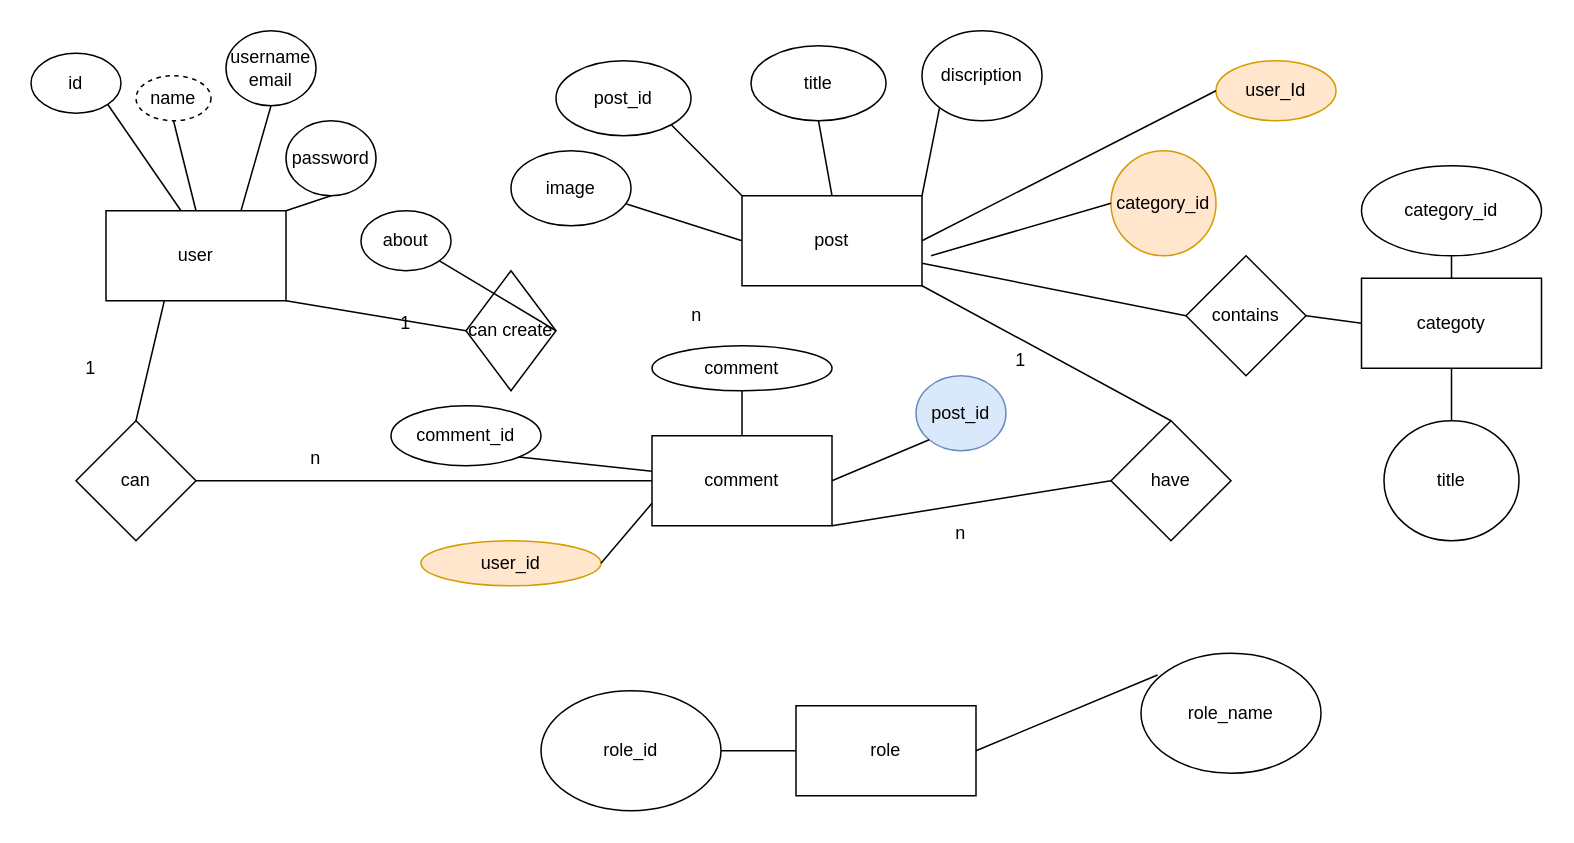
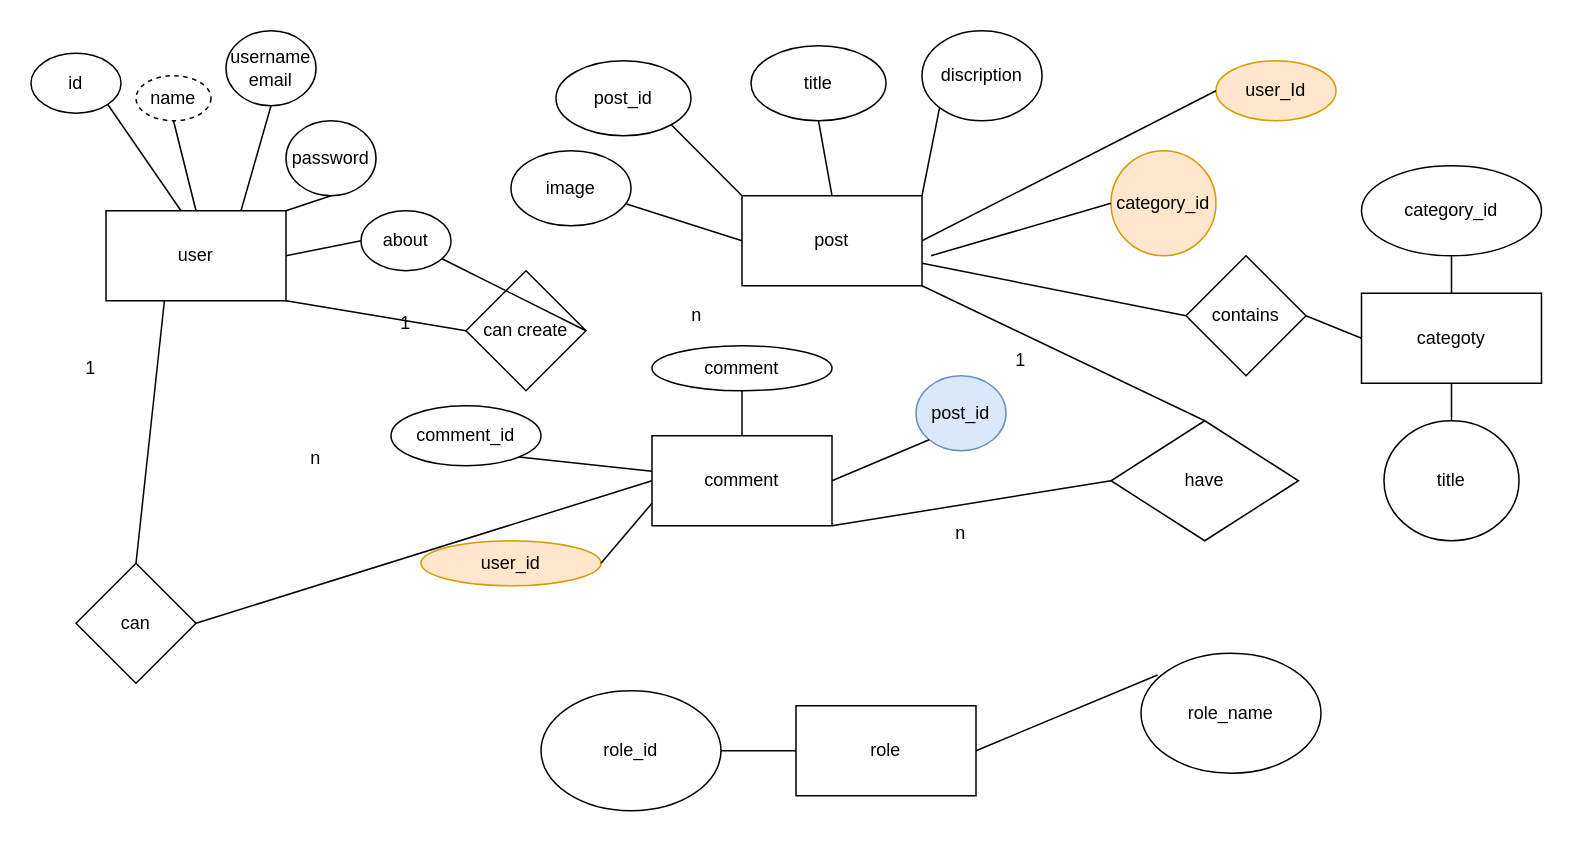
edge "about" -- "user": added
node "categoty": moved (1451, 323) -> (1451, 338)
node "can create": size 90x120 -> 120x120
node "can": moved (136, 481) -> (136, 623)
node "have": size 120x120 -> 188x120
